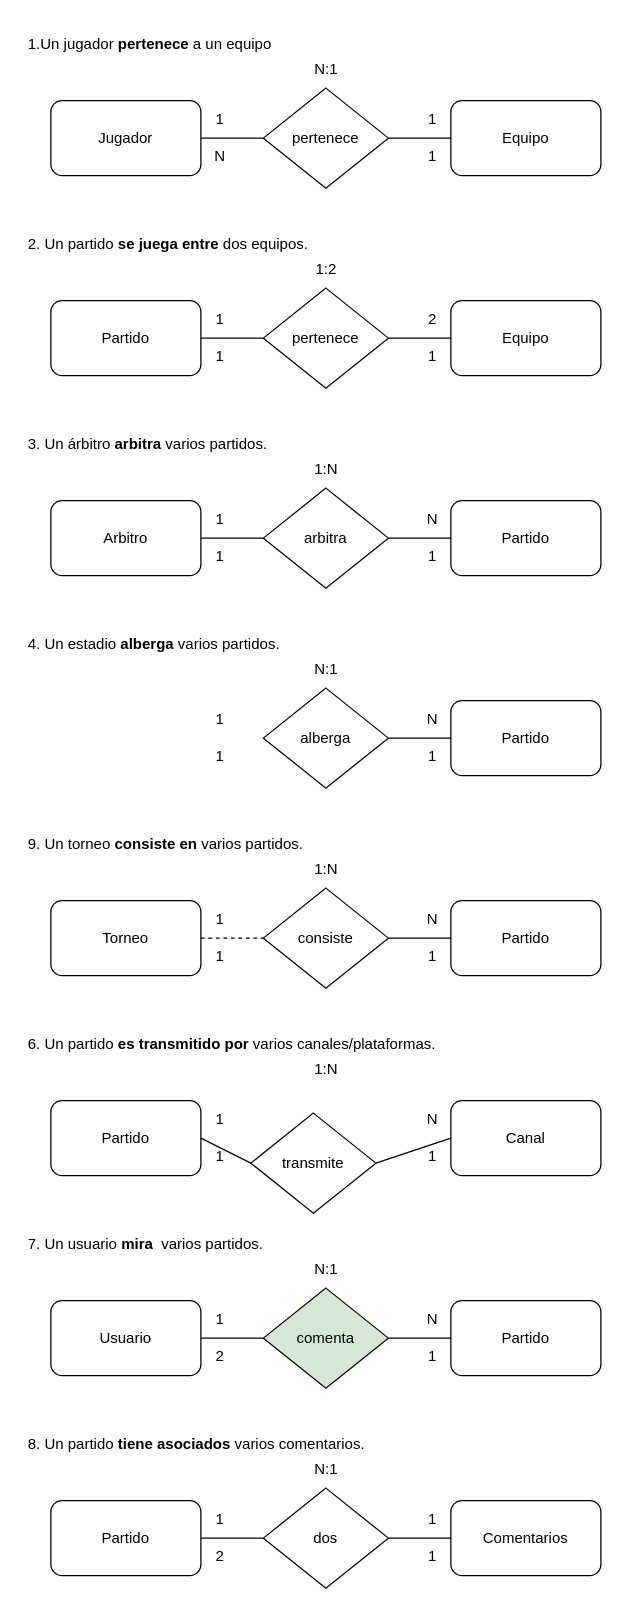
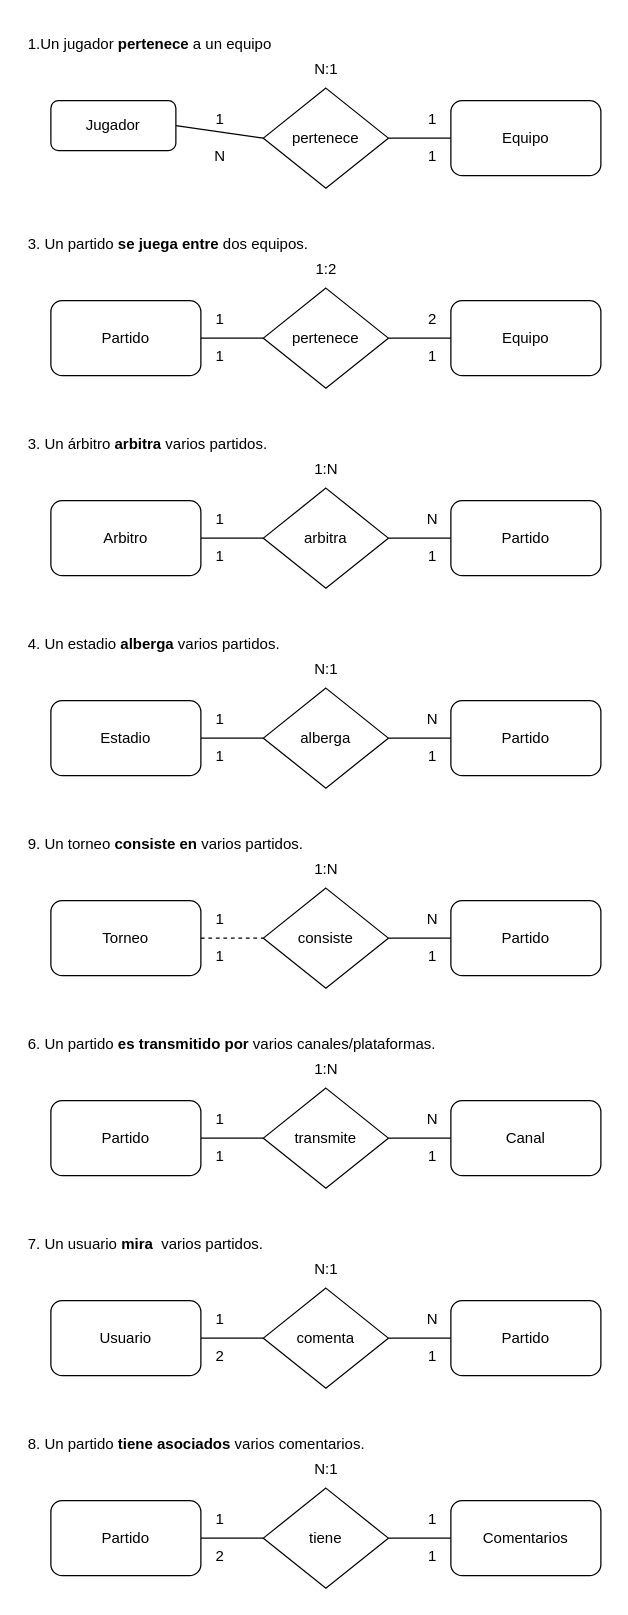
node "Jugador": size 150x75 -> 125x50
node "2. Un partido se juega entre dos equipos.": label "2. Un partido se juega entre dos equipos." -> "3. Un partido se juega entre dos equipos."
node "Estadio": added
edge "Estadio" -- "alberga": added
node "transmite": moved (313, 1163) -> (326, 1138)
node "comenta": fillcolor #d5e8d4 -> #ffffff
node "dos": label "dos" -> "tiene"
